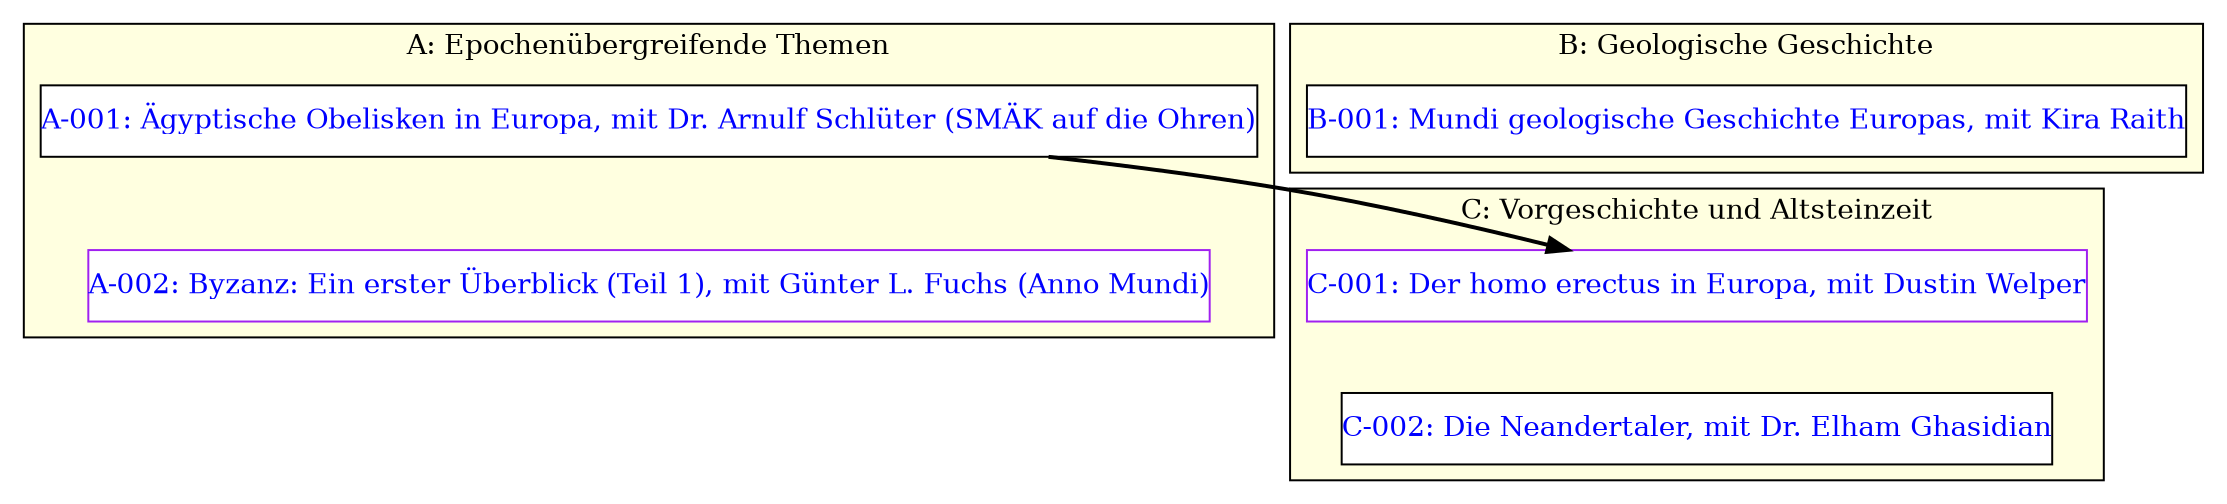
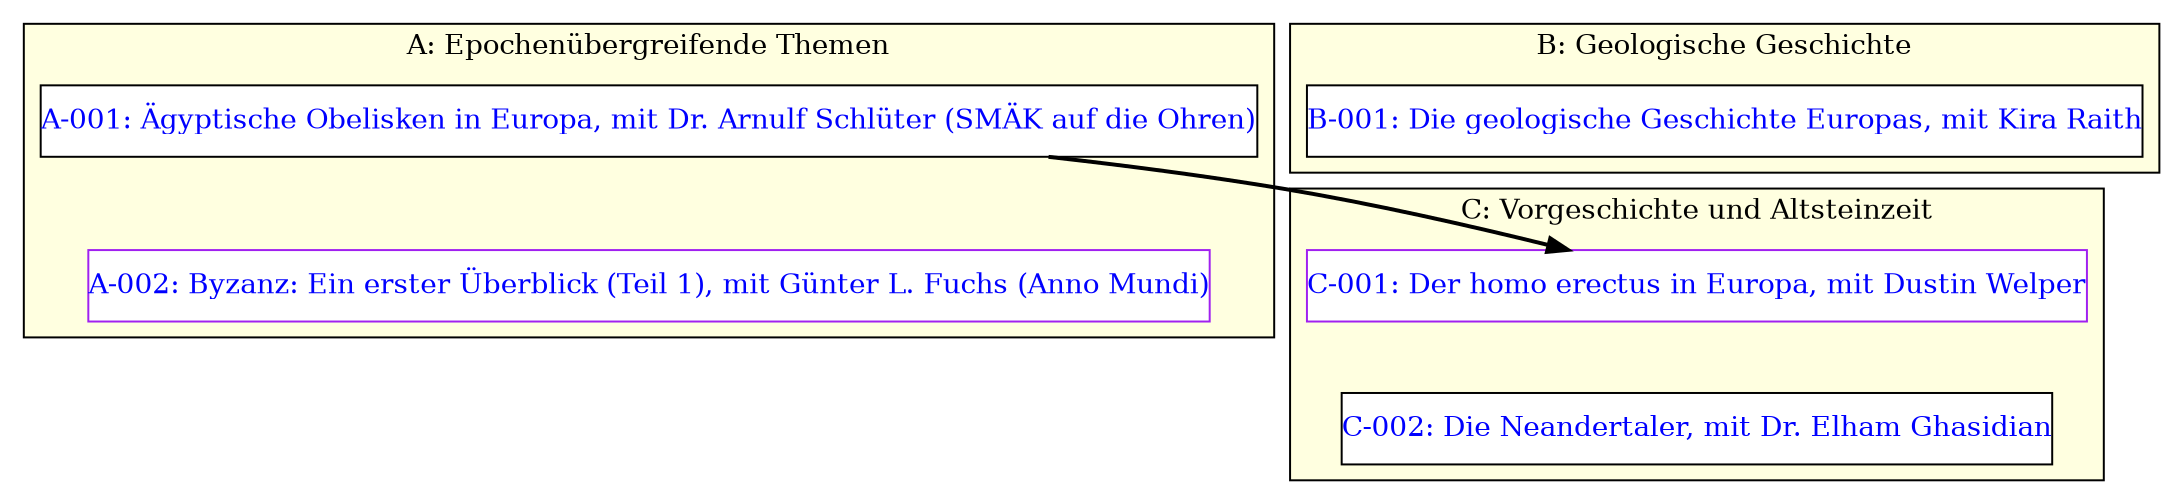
node "B-001: Mundi geologische Geschichte Europas, mit Kira Raith": label "B-001: Mundi geologische Geschichte Europas, mit Kira Raith" -> "B-001: Die geologische Geschichte Europas, mit Kira Raith"
